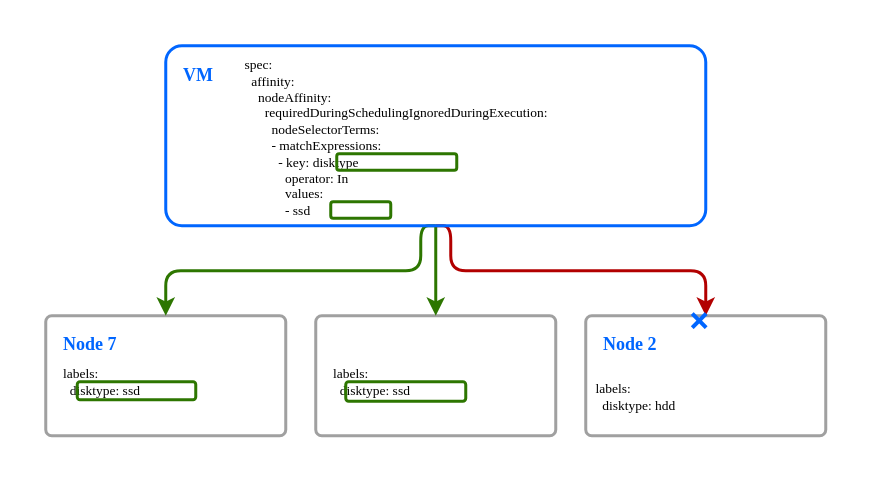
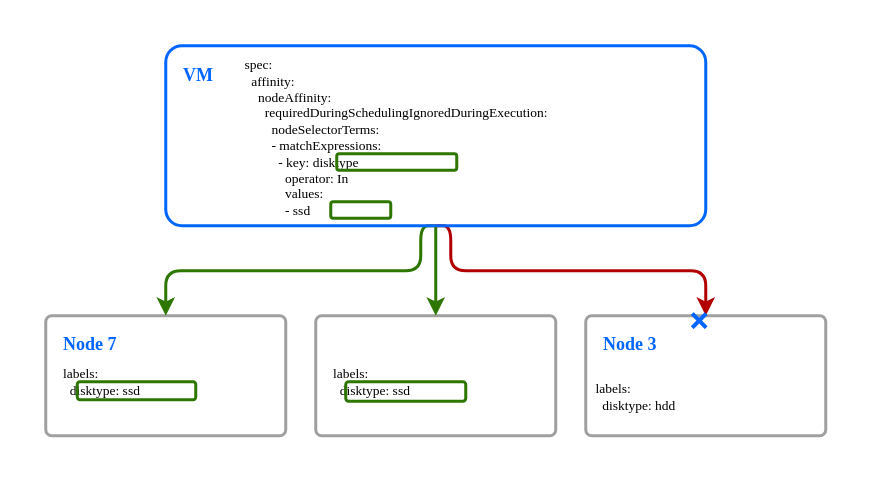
node "Node 2": label "Node 2" -> "Node 3"
